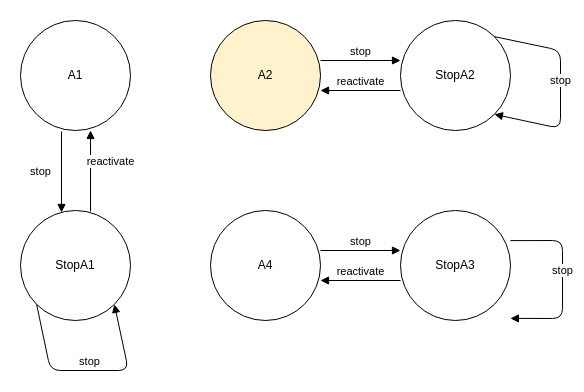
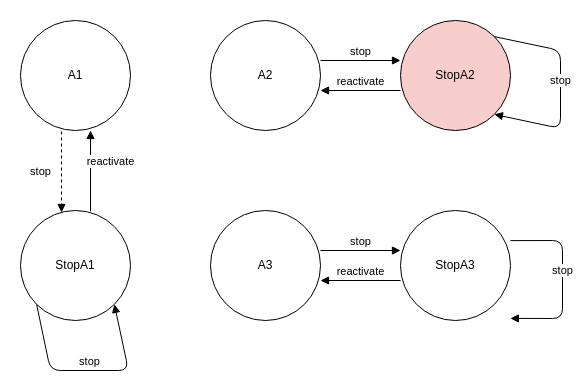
node "A2": fillcolor #fff2cc -> #ffffff
node "StopA2": fillcolor #ffffff -> #f8cecc
edge "A1" -> "StopA1": style solid -> dashed
node "A4": label "A4" -> "A3"
